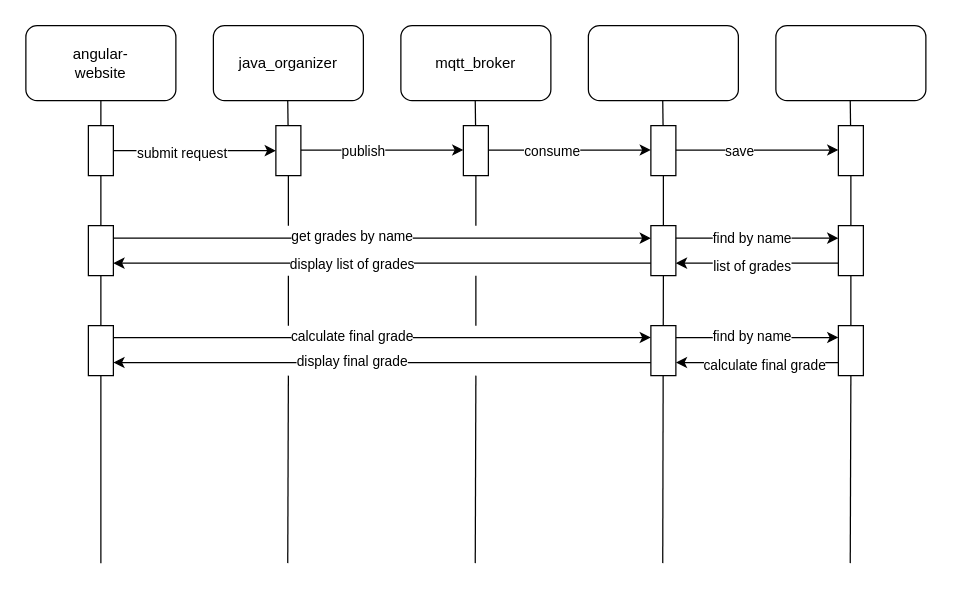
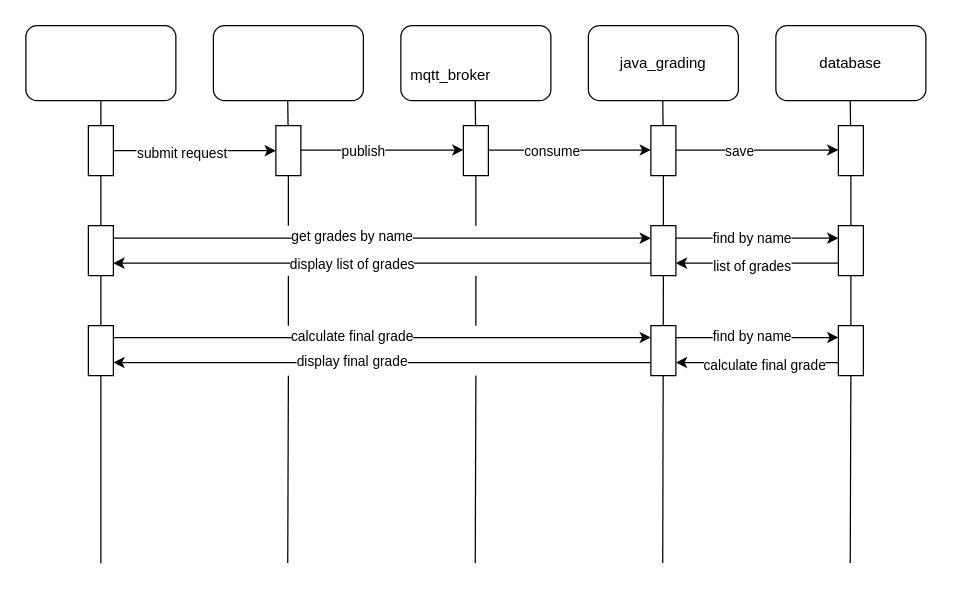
node "angular-website": removed
node "java_organizer": removed
node "mqtt_broker": moved (476, 63) -> (451, 76)
node "java_grading": added
node "database": added
